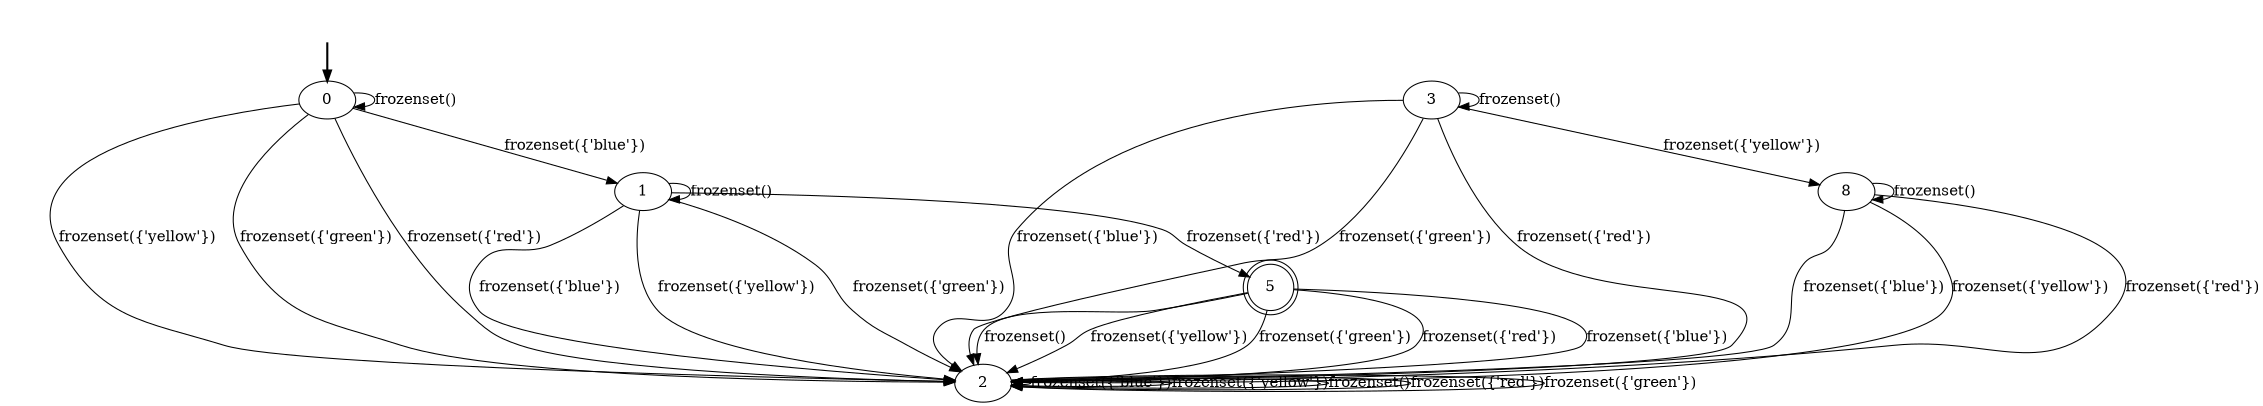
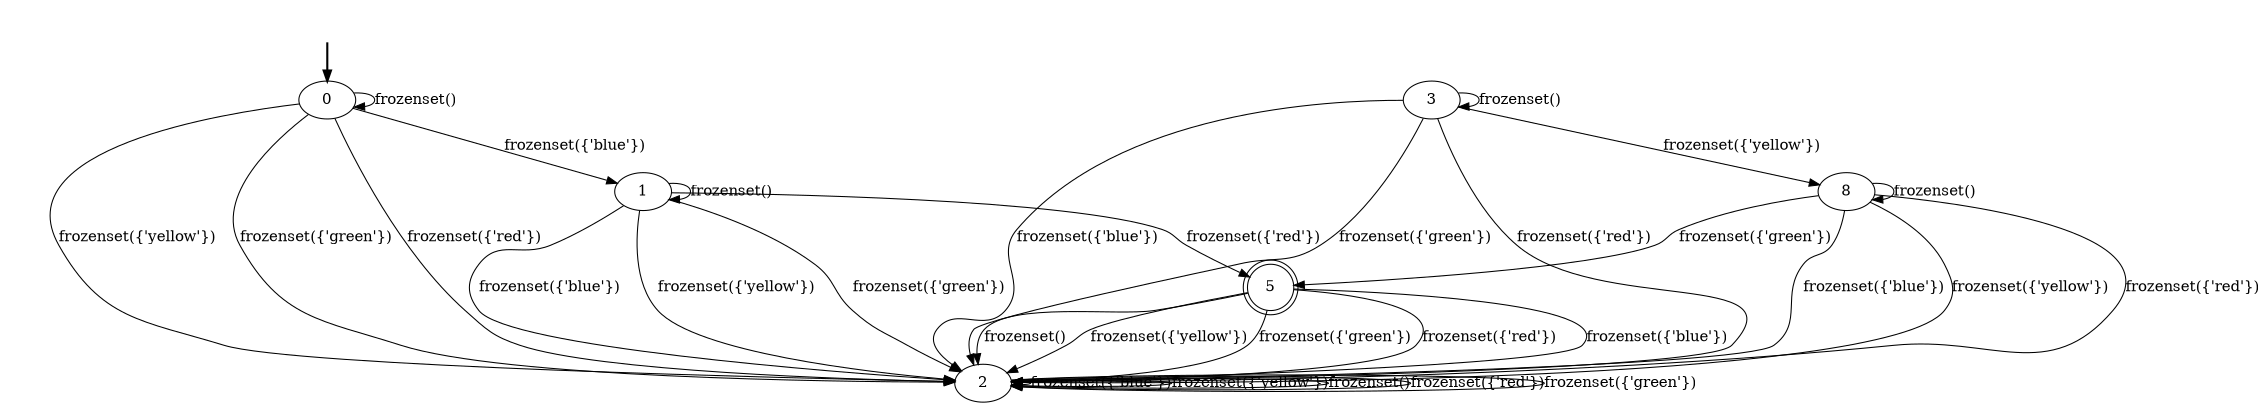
edge "8" -> "5": added, label "frozenset({'green'})"
